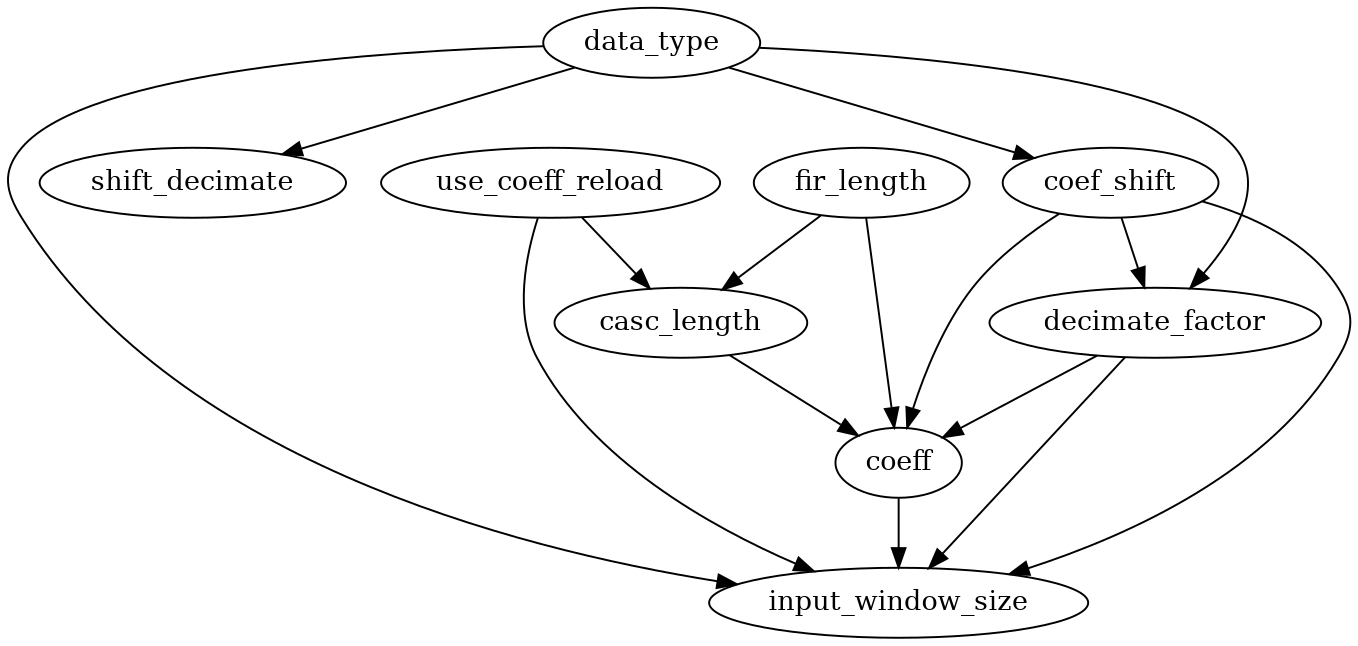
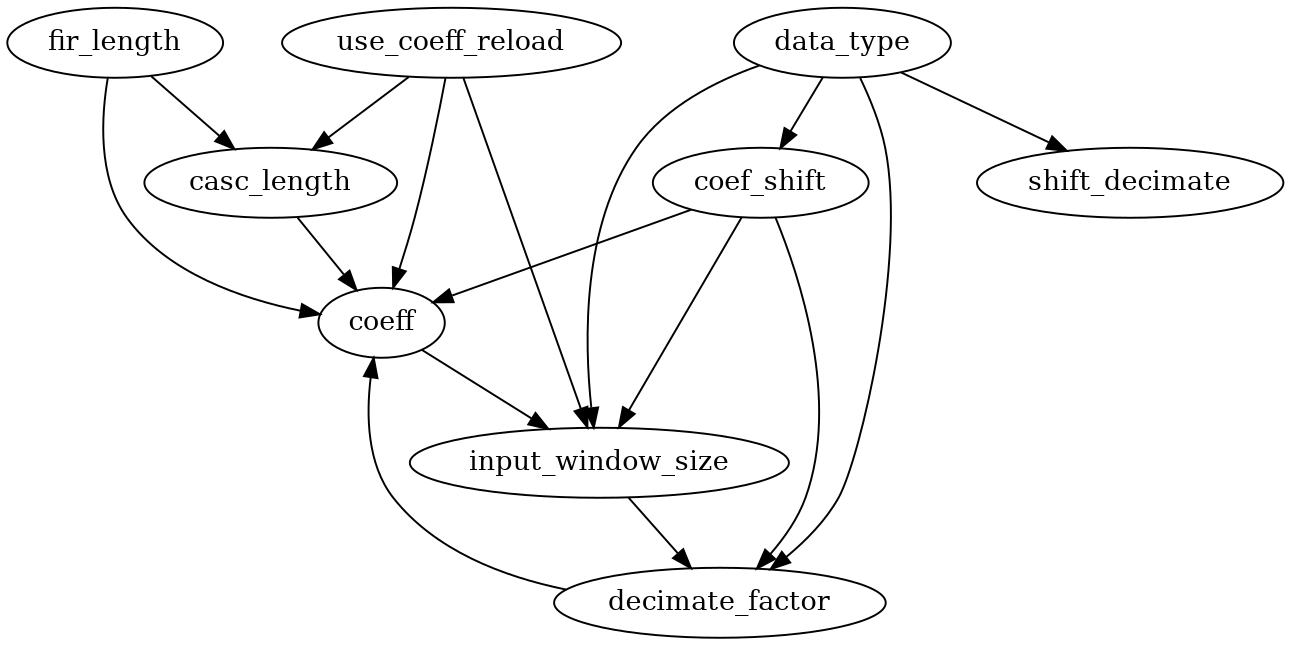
edge "use_coeff_reload" -> "coeff": added
edge "decimate_factor" -> "input_window_size": reversed
